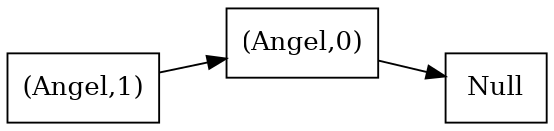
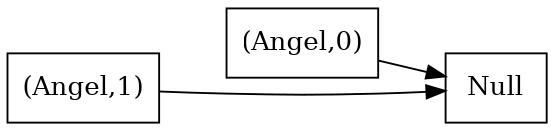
edge "(Angel,1)" -> "(Angel,0)": now "(Angel,1)" -> "Null"
